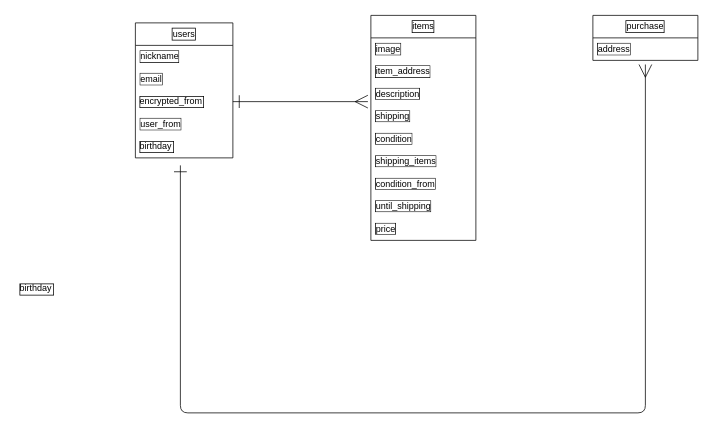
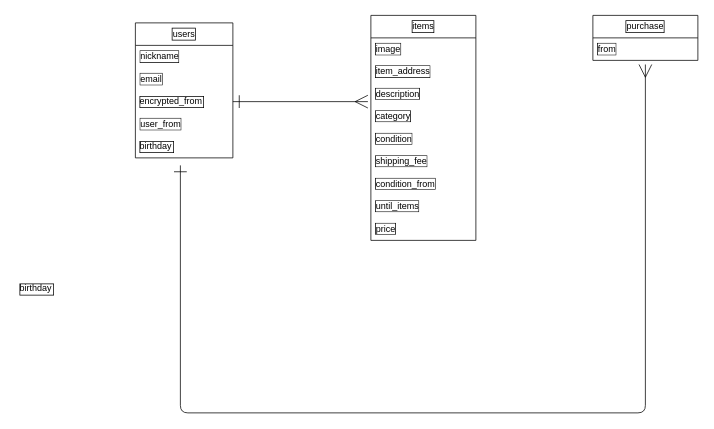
node "address": label "address" -> "from"
node "shipping": label "shipping" -> "category"
node "shipping_items": label "shipping_items" -> "shipping_fee"
node "until_shipping": label "until_shipping" -> "until_items"
